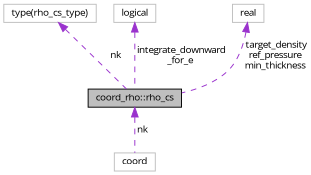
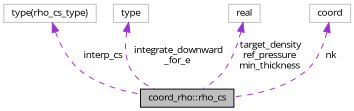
node "logical": label "logical" -> "type"
edge "coord_rho::rho_cs" -> "type(rho_cs_type)": label " nk" -> " interp_cs"
edge "coord" -> "coord_rho::rho_cs": reversed
